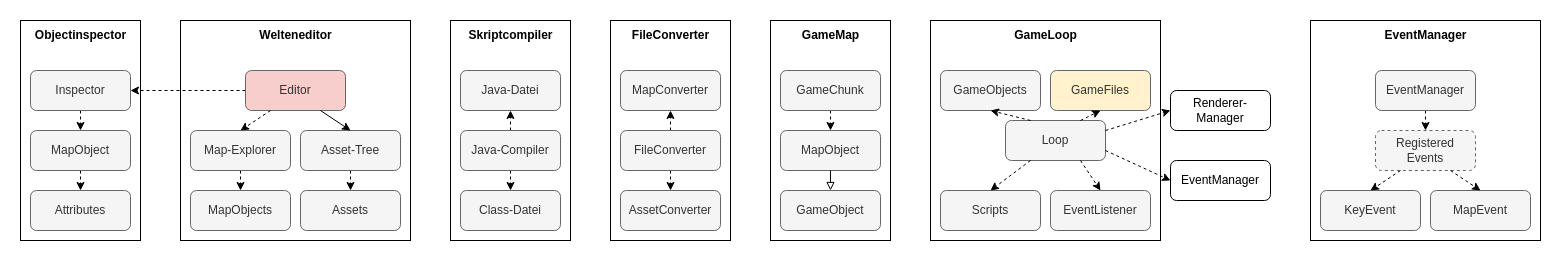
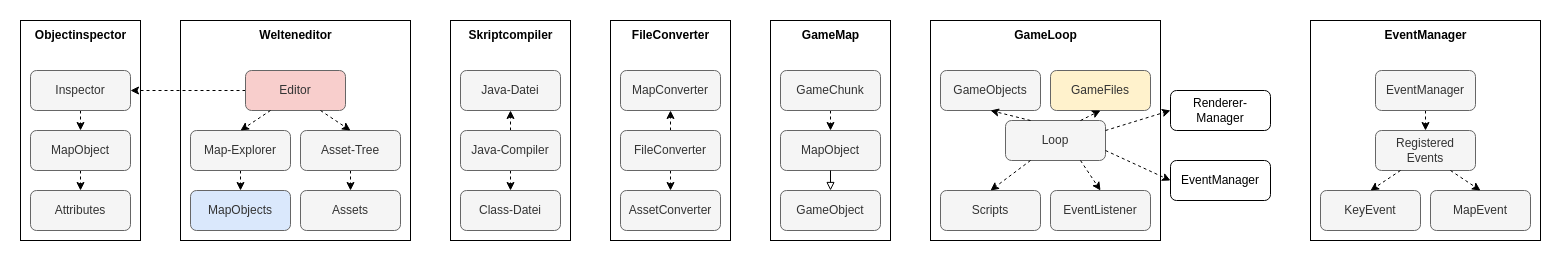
edge "Editor" -> "Asset-Tree": style solid -> dashed
node "Registered Events": style dashed -> solid
node "MapObjects": fillcolor #f5f5f5 -> #dae8fc
